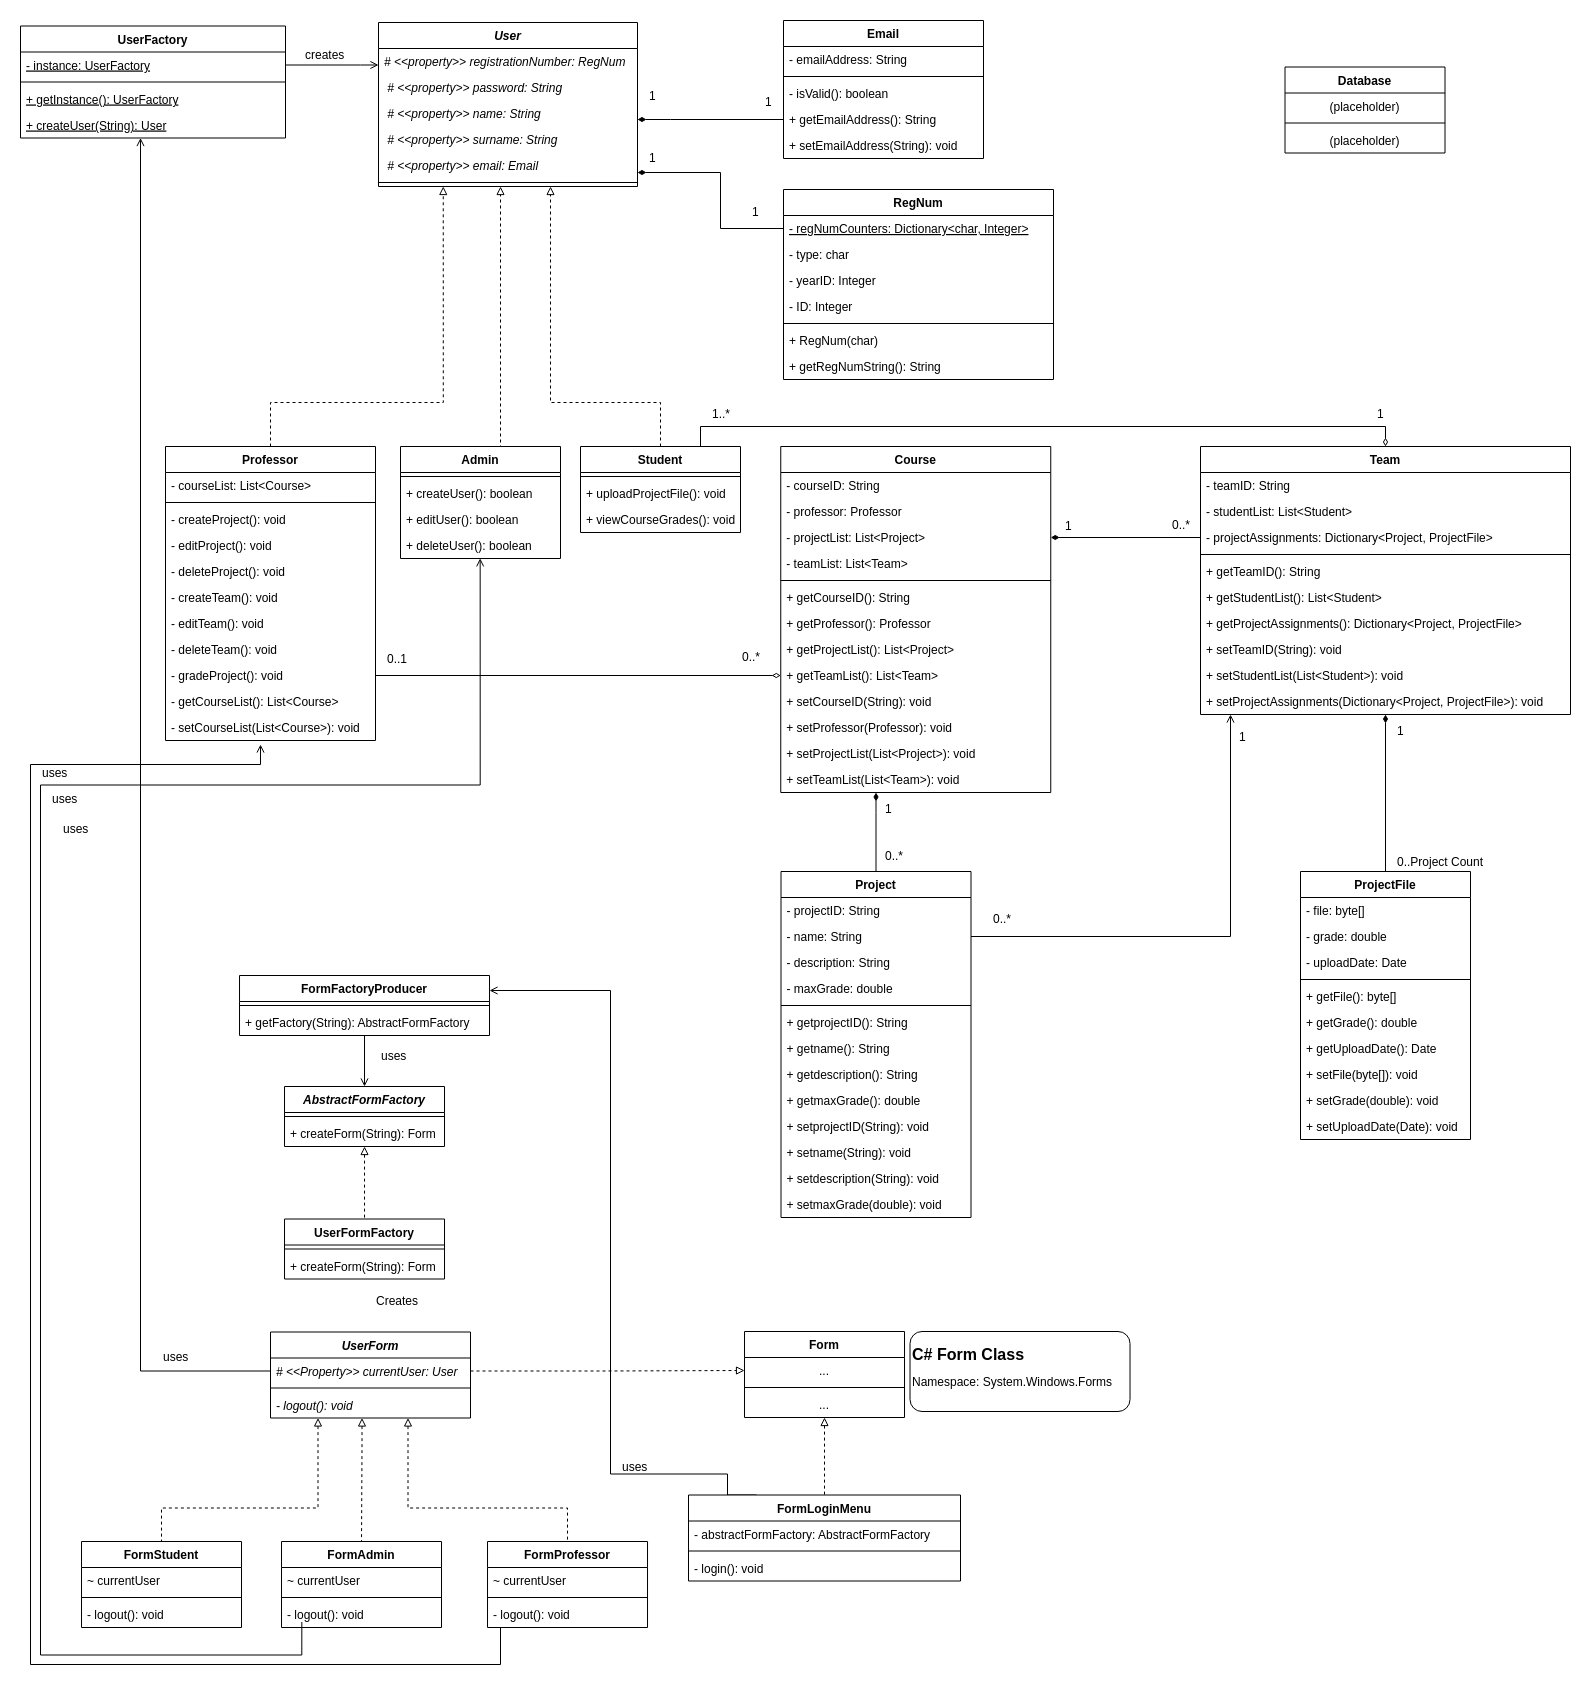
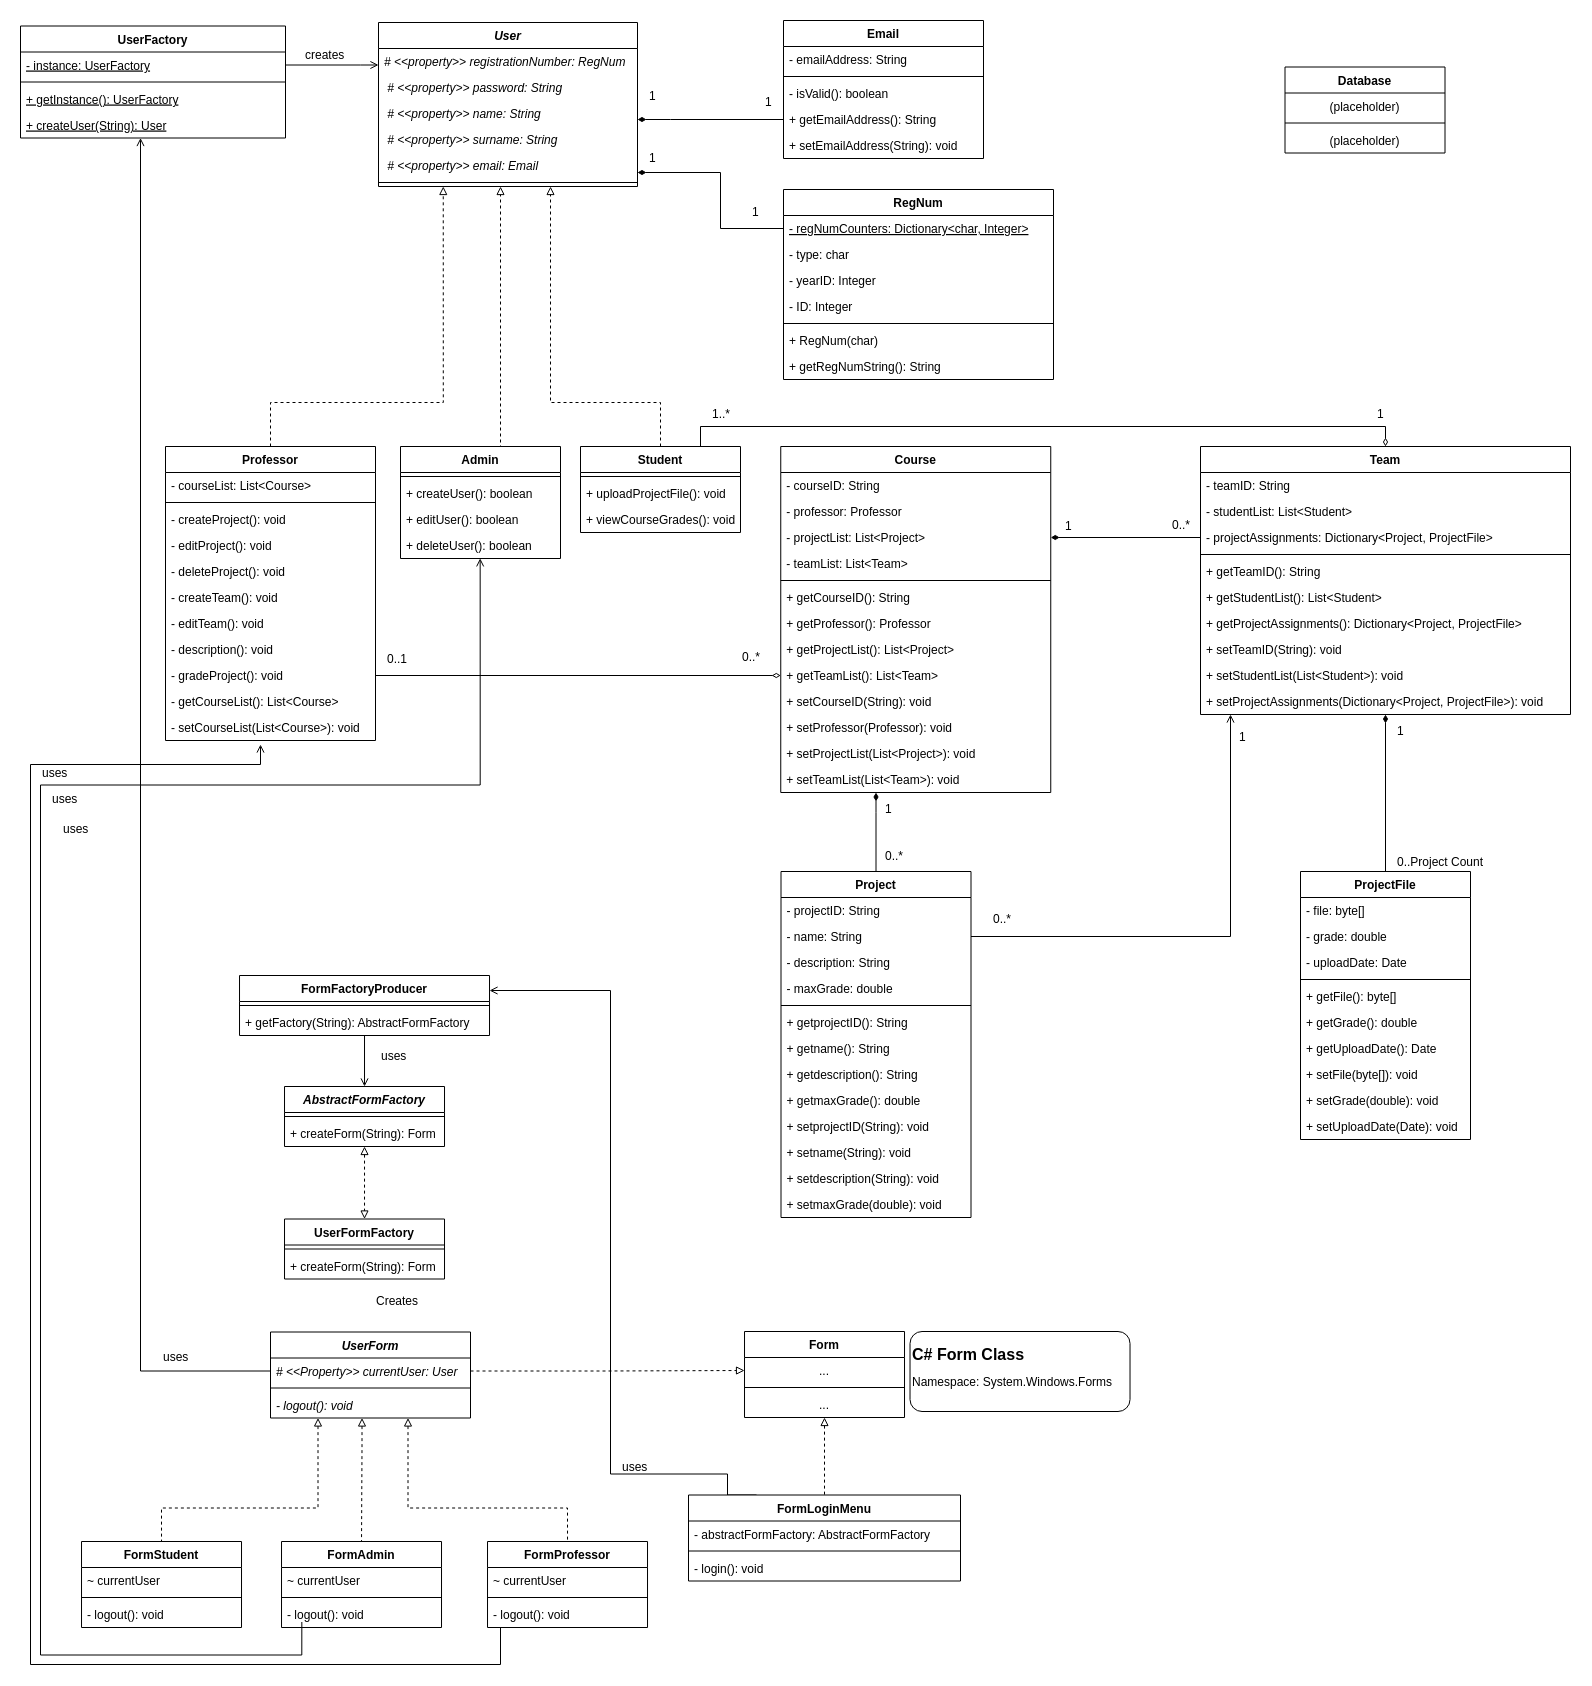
node "- deleteTeam(): void": label "- deleteTeam(): void" -> "- description(): void"
edge "UserFormFactory" -> "AbstractFormFactory": arrowhead none -> block
